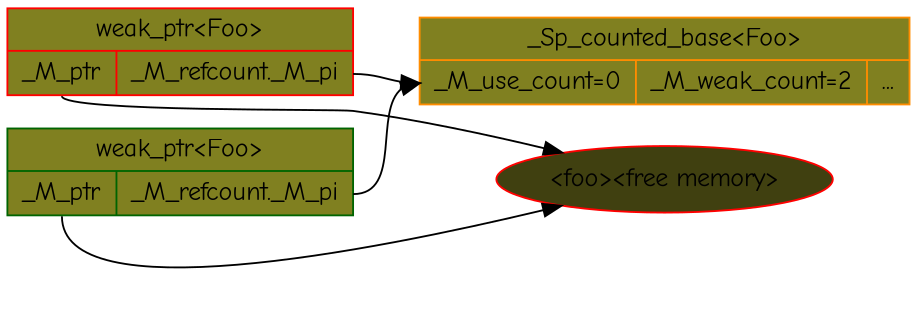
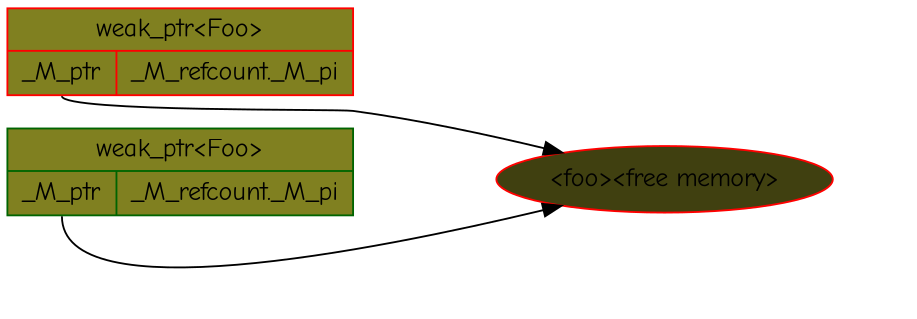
node "_Sp_counted_base<Foo>": removed
